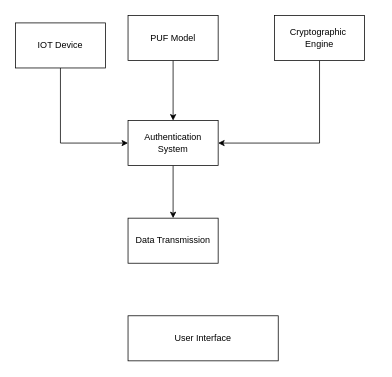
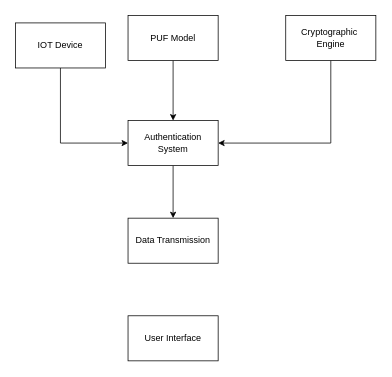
node "Cryptographic Engine": moved (319, 38) -> (330, 38)
node "User Interface": size 150x45 -> 90x45
